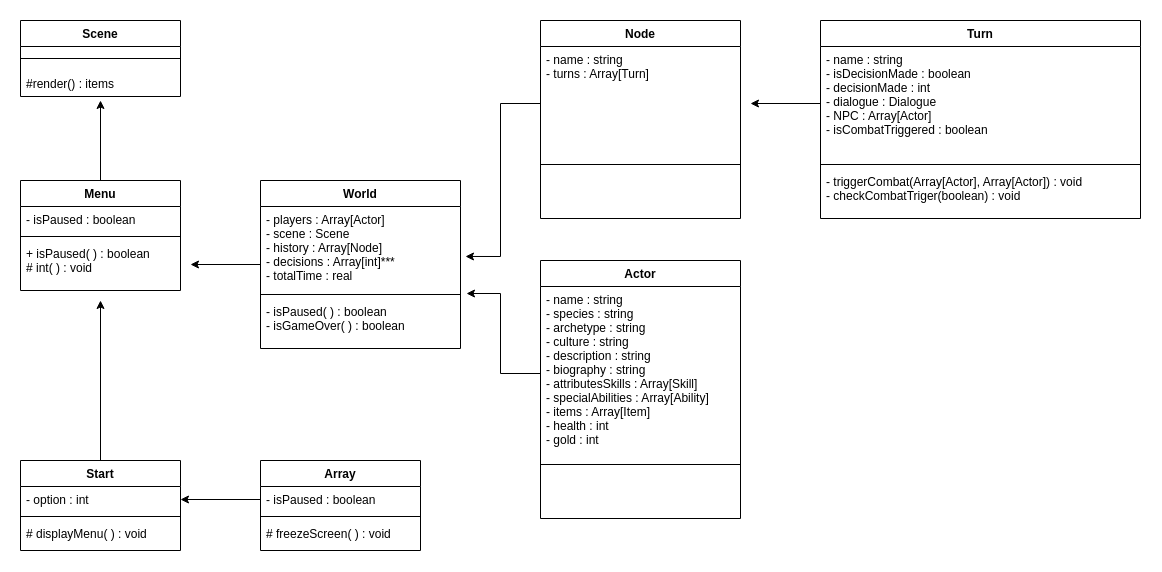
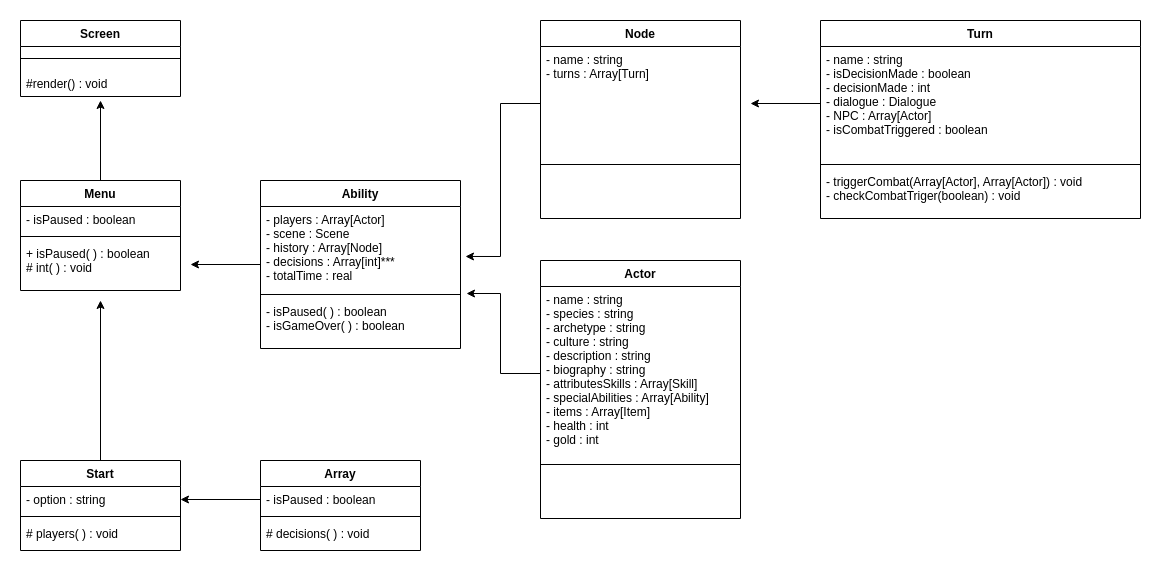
node "Scene": label "Scene" -> "Screen"
node "#render() : items": label "#render() : items" -> "#render() : void"
node "World": label "World" -> "Ability"
node "- option : int": label "- option : int" -> "- option : string"
node "# displayMenu( ) : void": label "# displayMenu( ) : void" -> "# players( ) : void"
node "# freezeScreen( ) : void": label "# freezeScreen( ) : void" -> "# decisions( ) : void"
